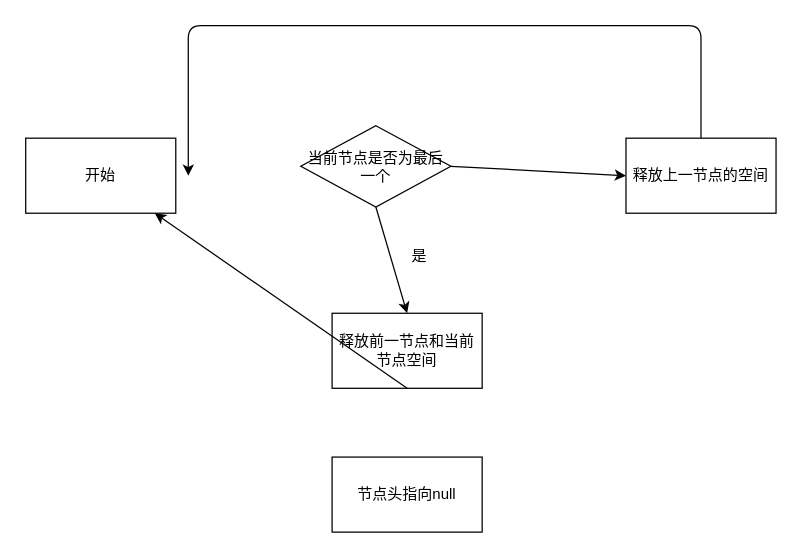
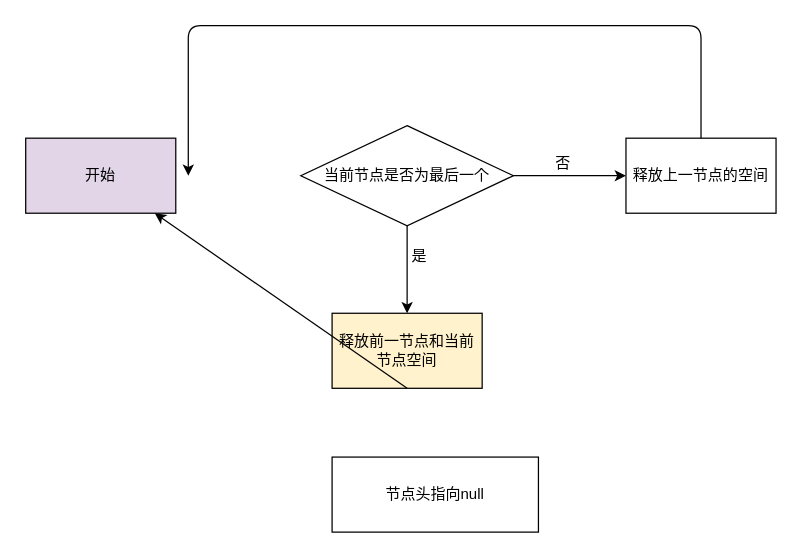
node "否": added
node "当前节点是否为最后一个": size 150x81 -> 213x100
node "开始": fillcolor #ffffff -> #e1d5e7
node "释放前一节点和当前节点空间": fillcolor #ffffff -> #fff2cc
node "节点头指向null": size 150x75 -> 206x75
